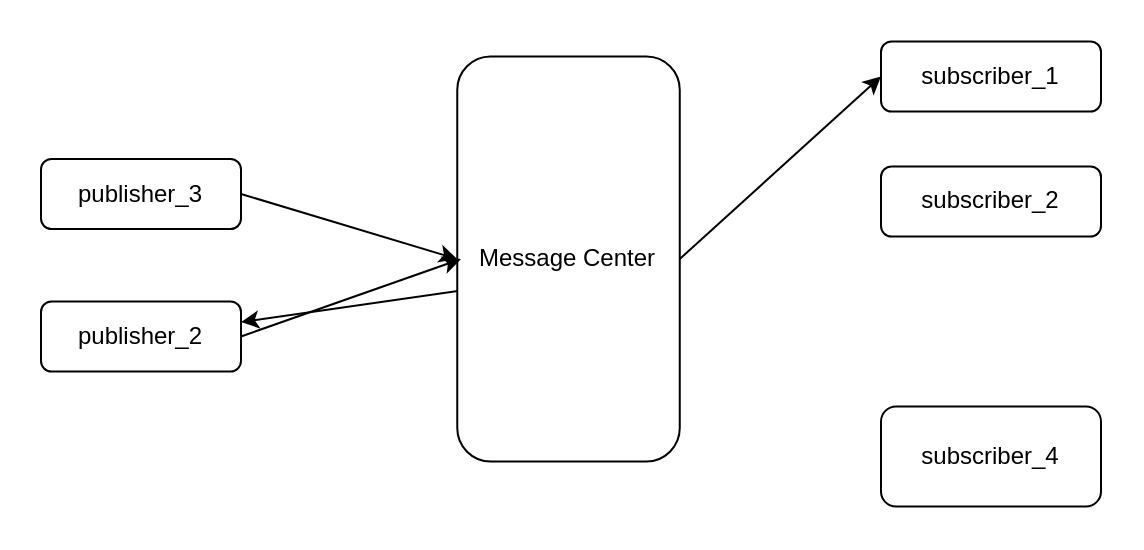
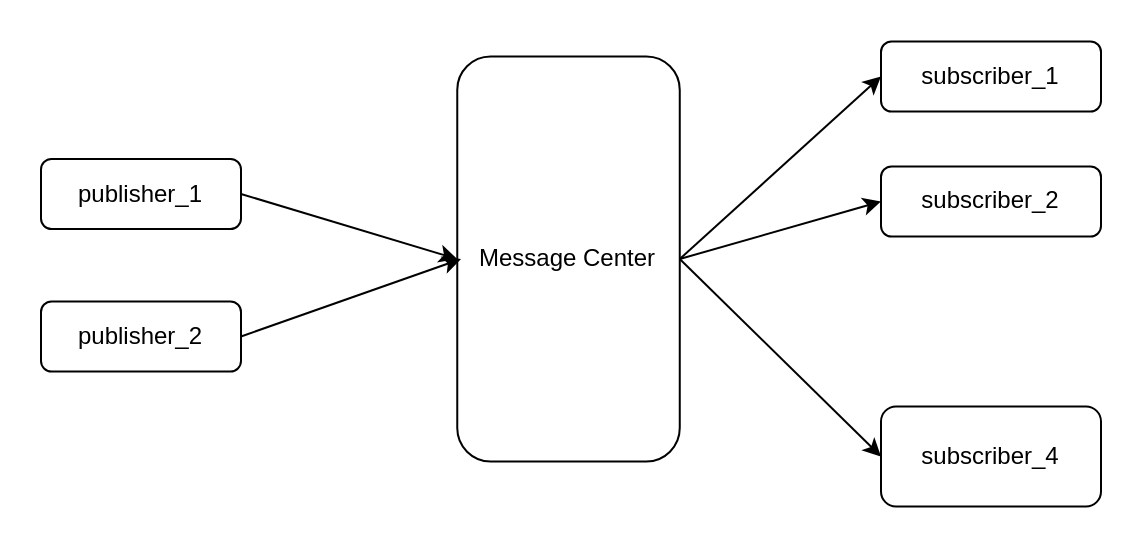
node "publisher_3": label "publisher_3" -> "publisher_1"
edge "Message Center" -> "subscriber_2": added
edge "Message Center" -> "publisher_2": now "Message Center" -> "subscriber_4"
